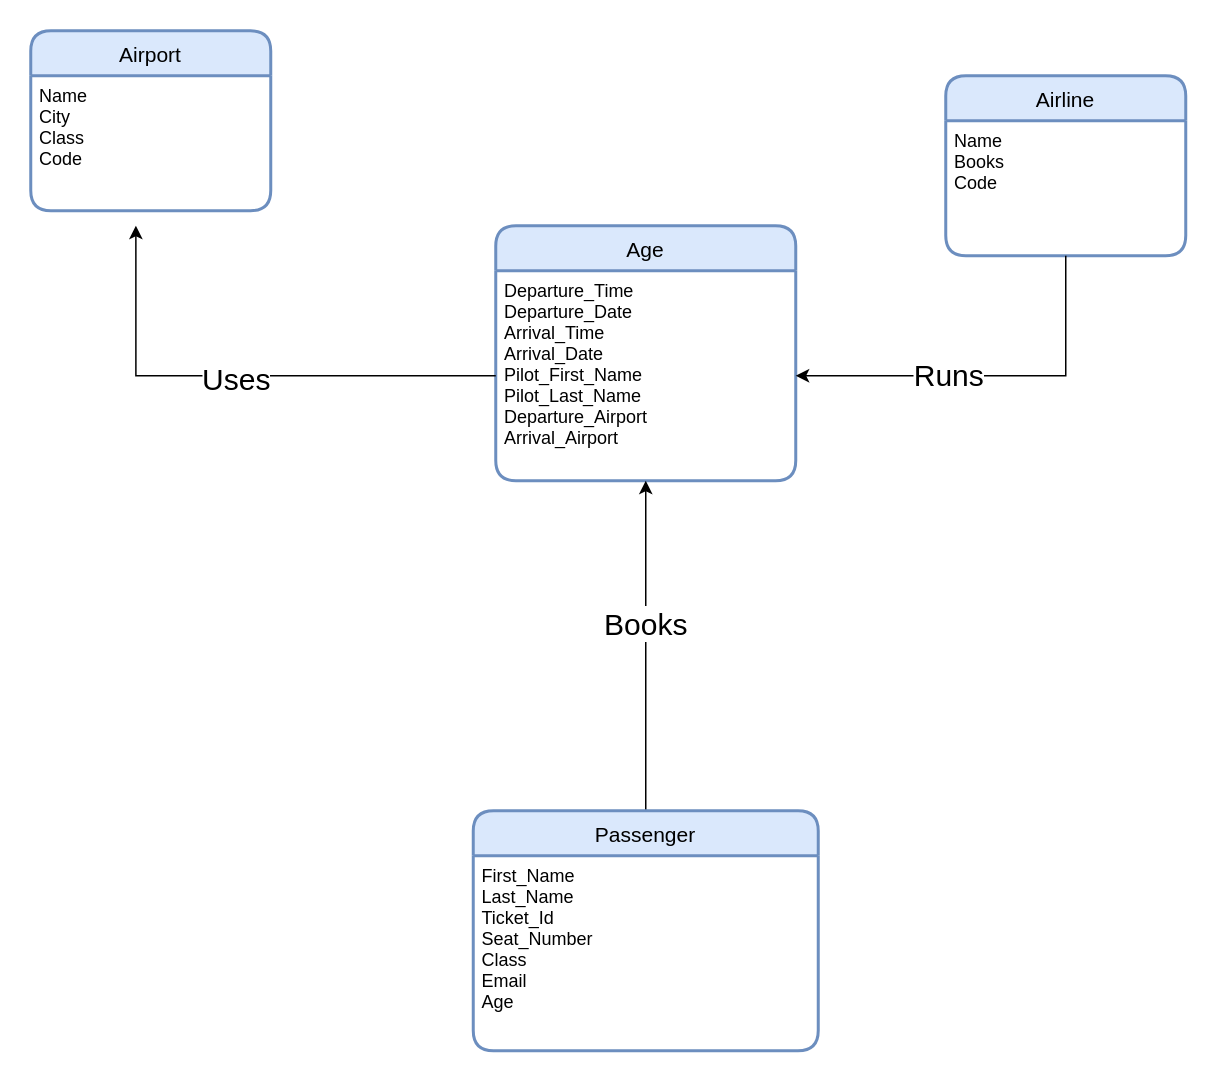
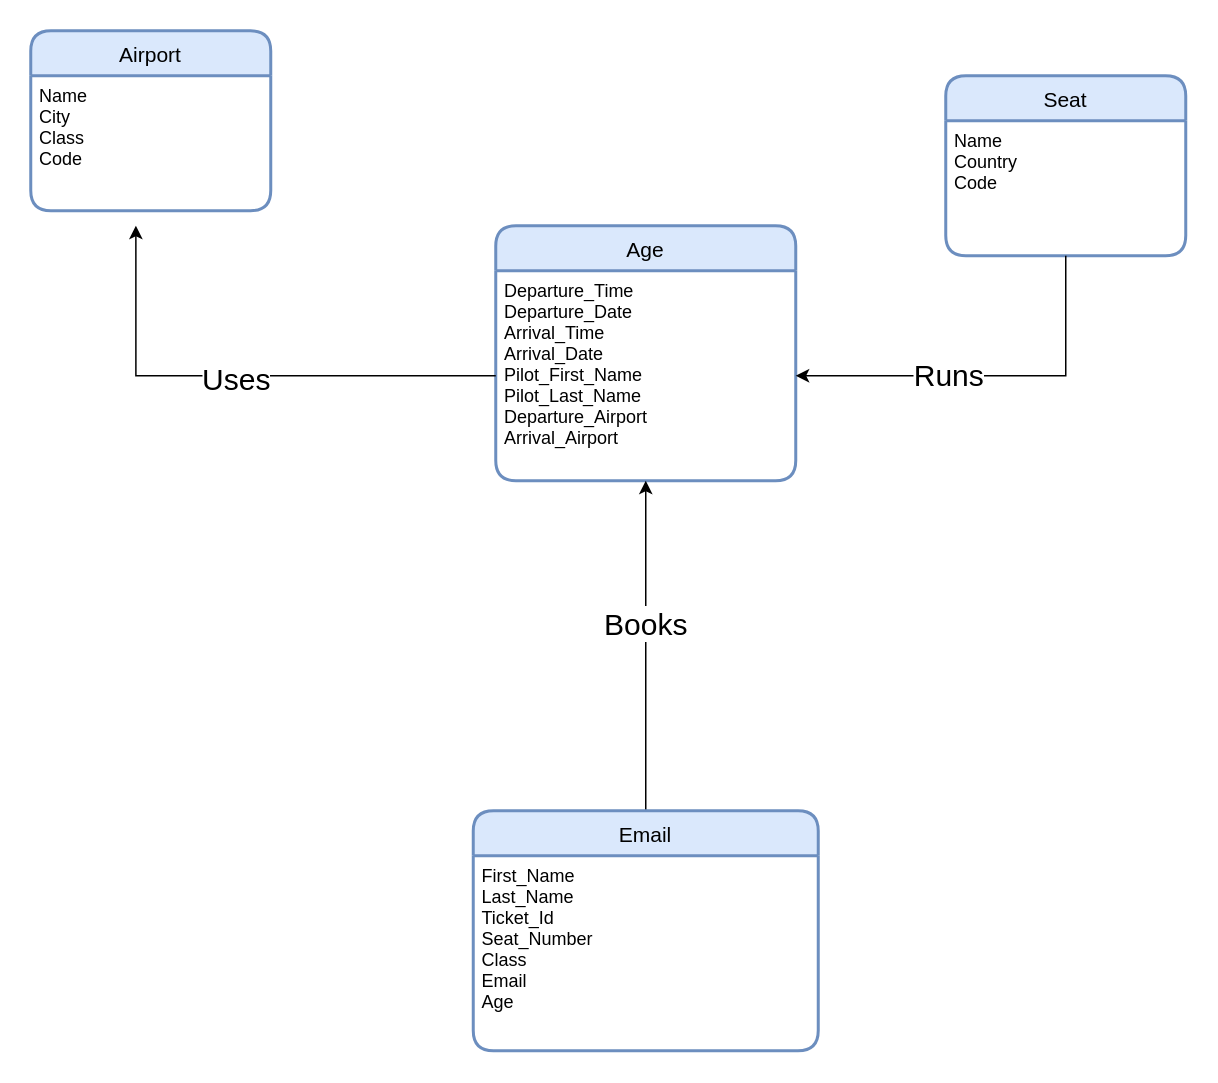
node "Airline": label "Airline" -> "Seat"
node "Name Books Code": label "Name Books Code" -> "Name Country Code"
node "Passenger": label "Passenger" -> "Email"
